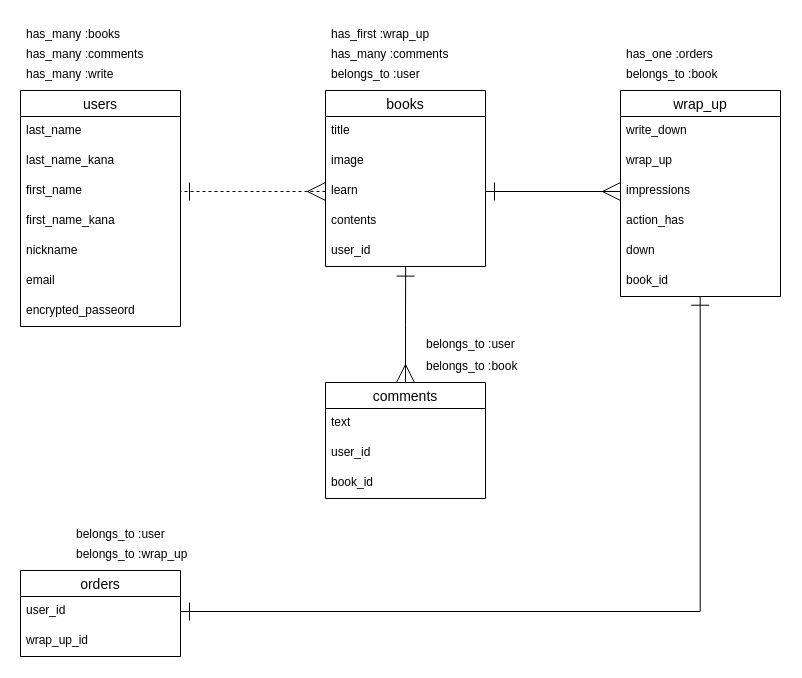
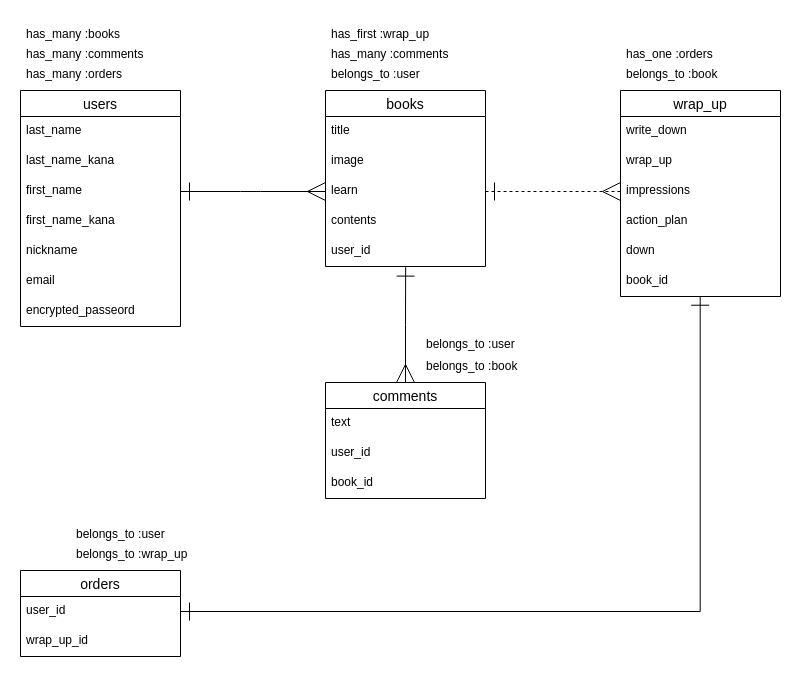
node "has_many :write": label "has_many :write" -> "has_many :orders"
edge "first_name" -- "learn": style dashed -> solid
edge "learn" -- "impressions": style solid -> dashed
node "action_has": label "action_has" -> "action_plan"
